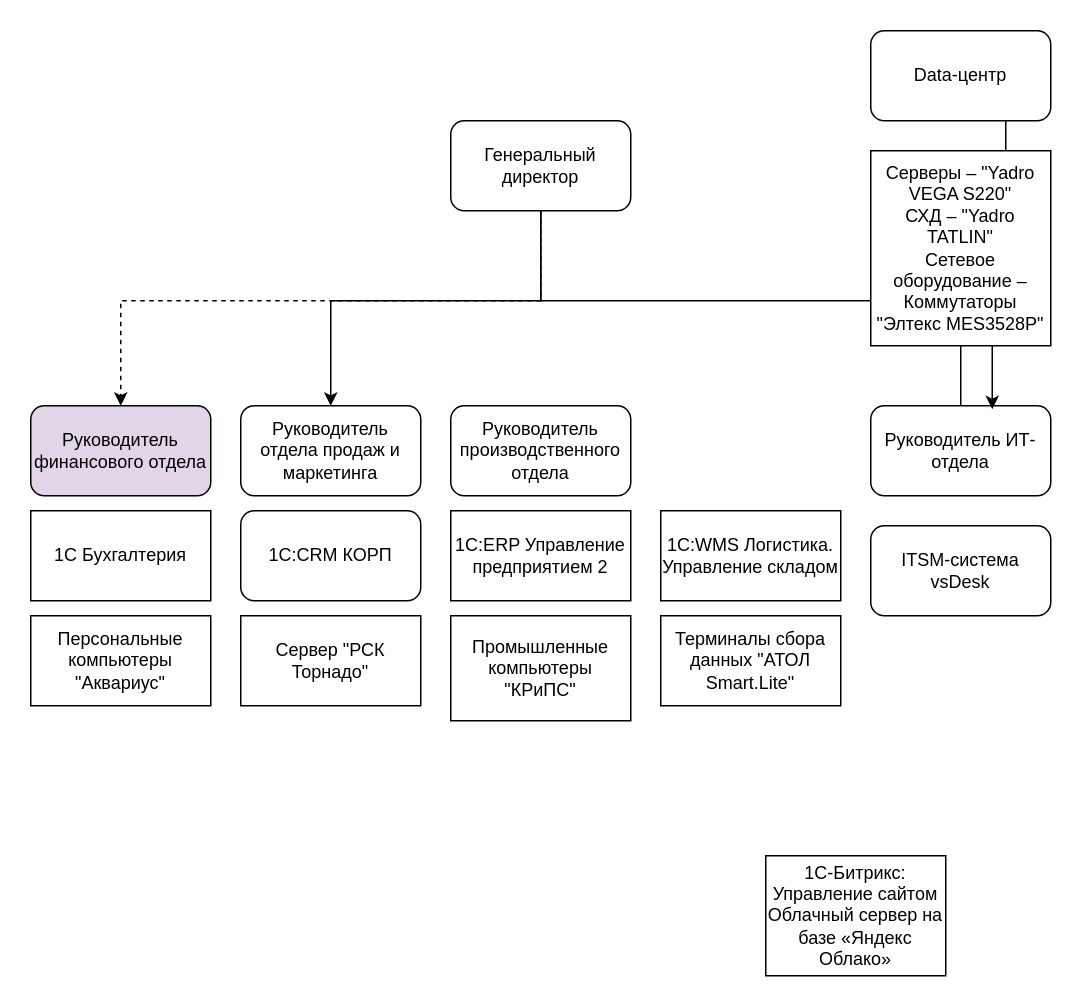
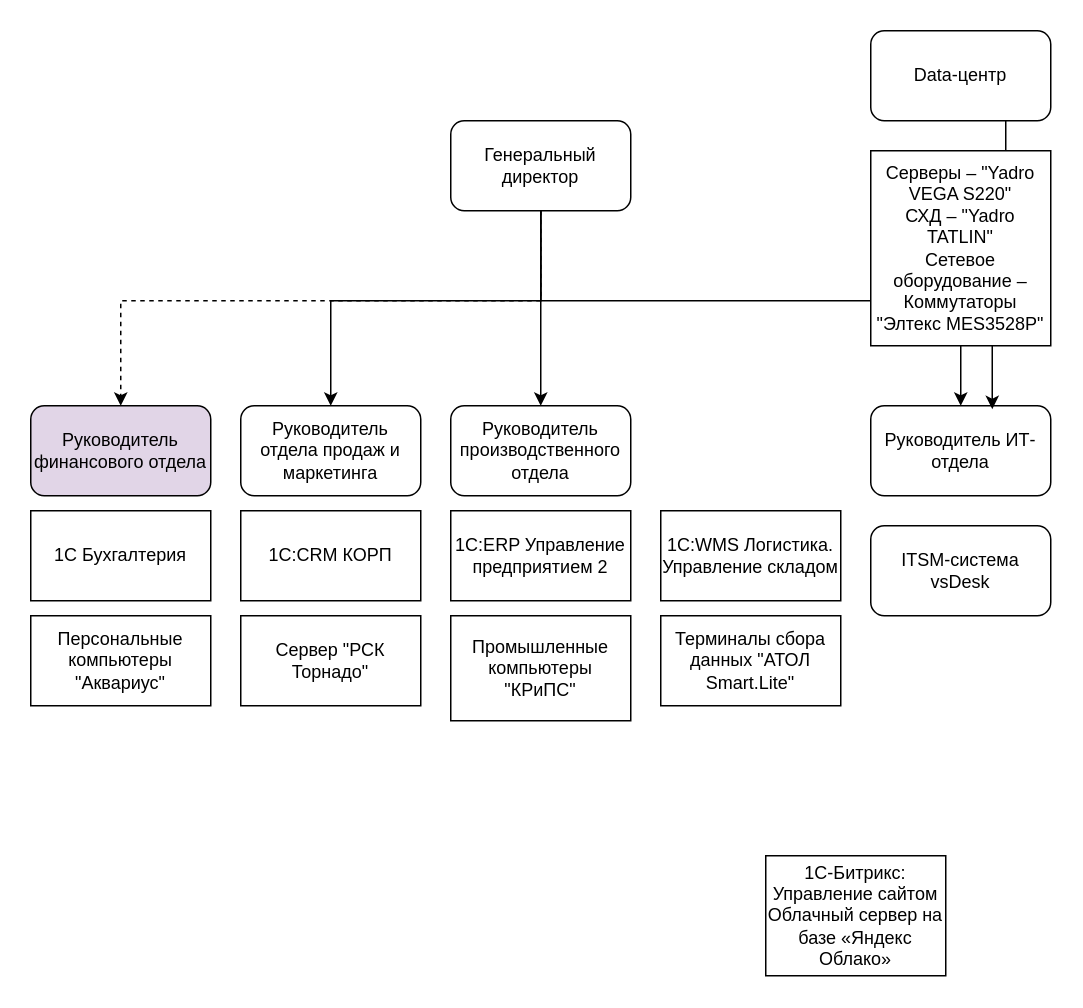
edge "Генеральный директор" -> "Руководитель производственного отдела": added
edge "Генеральный директор" -- "Руководитель ИТ-отдела": arrowhead none -> classic
node "1C:CRM КОРП": shape rounded rectangle -> rectangle
